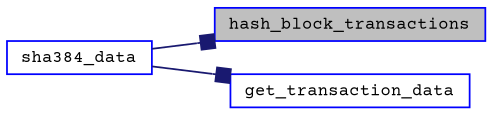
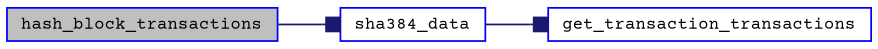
edge "sha384_data" -> "hash_block_transactions": reversed
node "get_transaction_data": label "get_transaction_data" -> "get_transaction_transactions"
